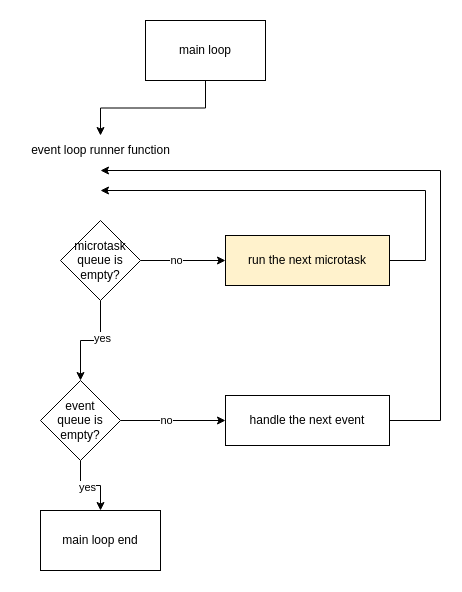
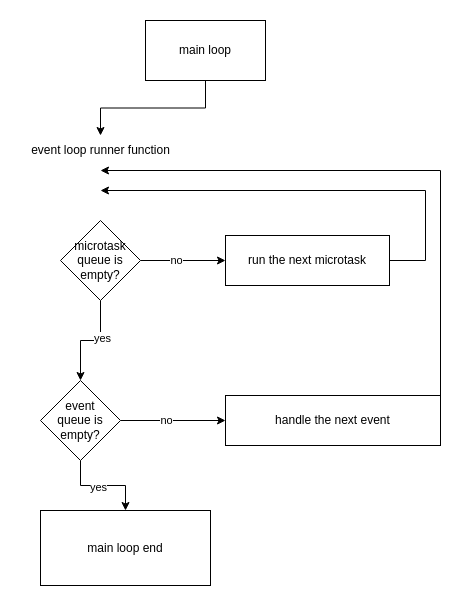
node "run the next microtask": fillcolor #fff2cc -> #ffffff
node "handle the next event": size 164x50 -> 215x50
node "main loop end": size 120x60 -> 170x75
